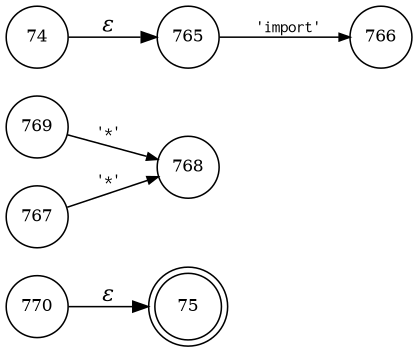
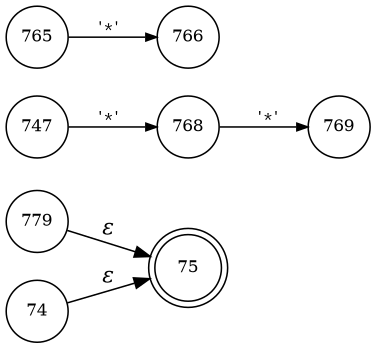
edge "765" -> "766": label "'import'" -> "'*'"
edge "74" -> "765": now "74" -> "75"
edge "769" -> "768": reversed
node "767": label "767" -> "747"
node "770": label "770" -> "779"
